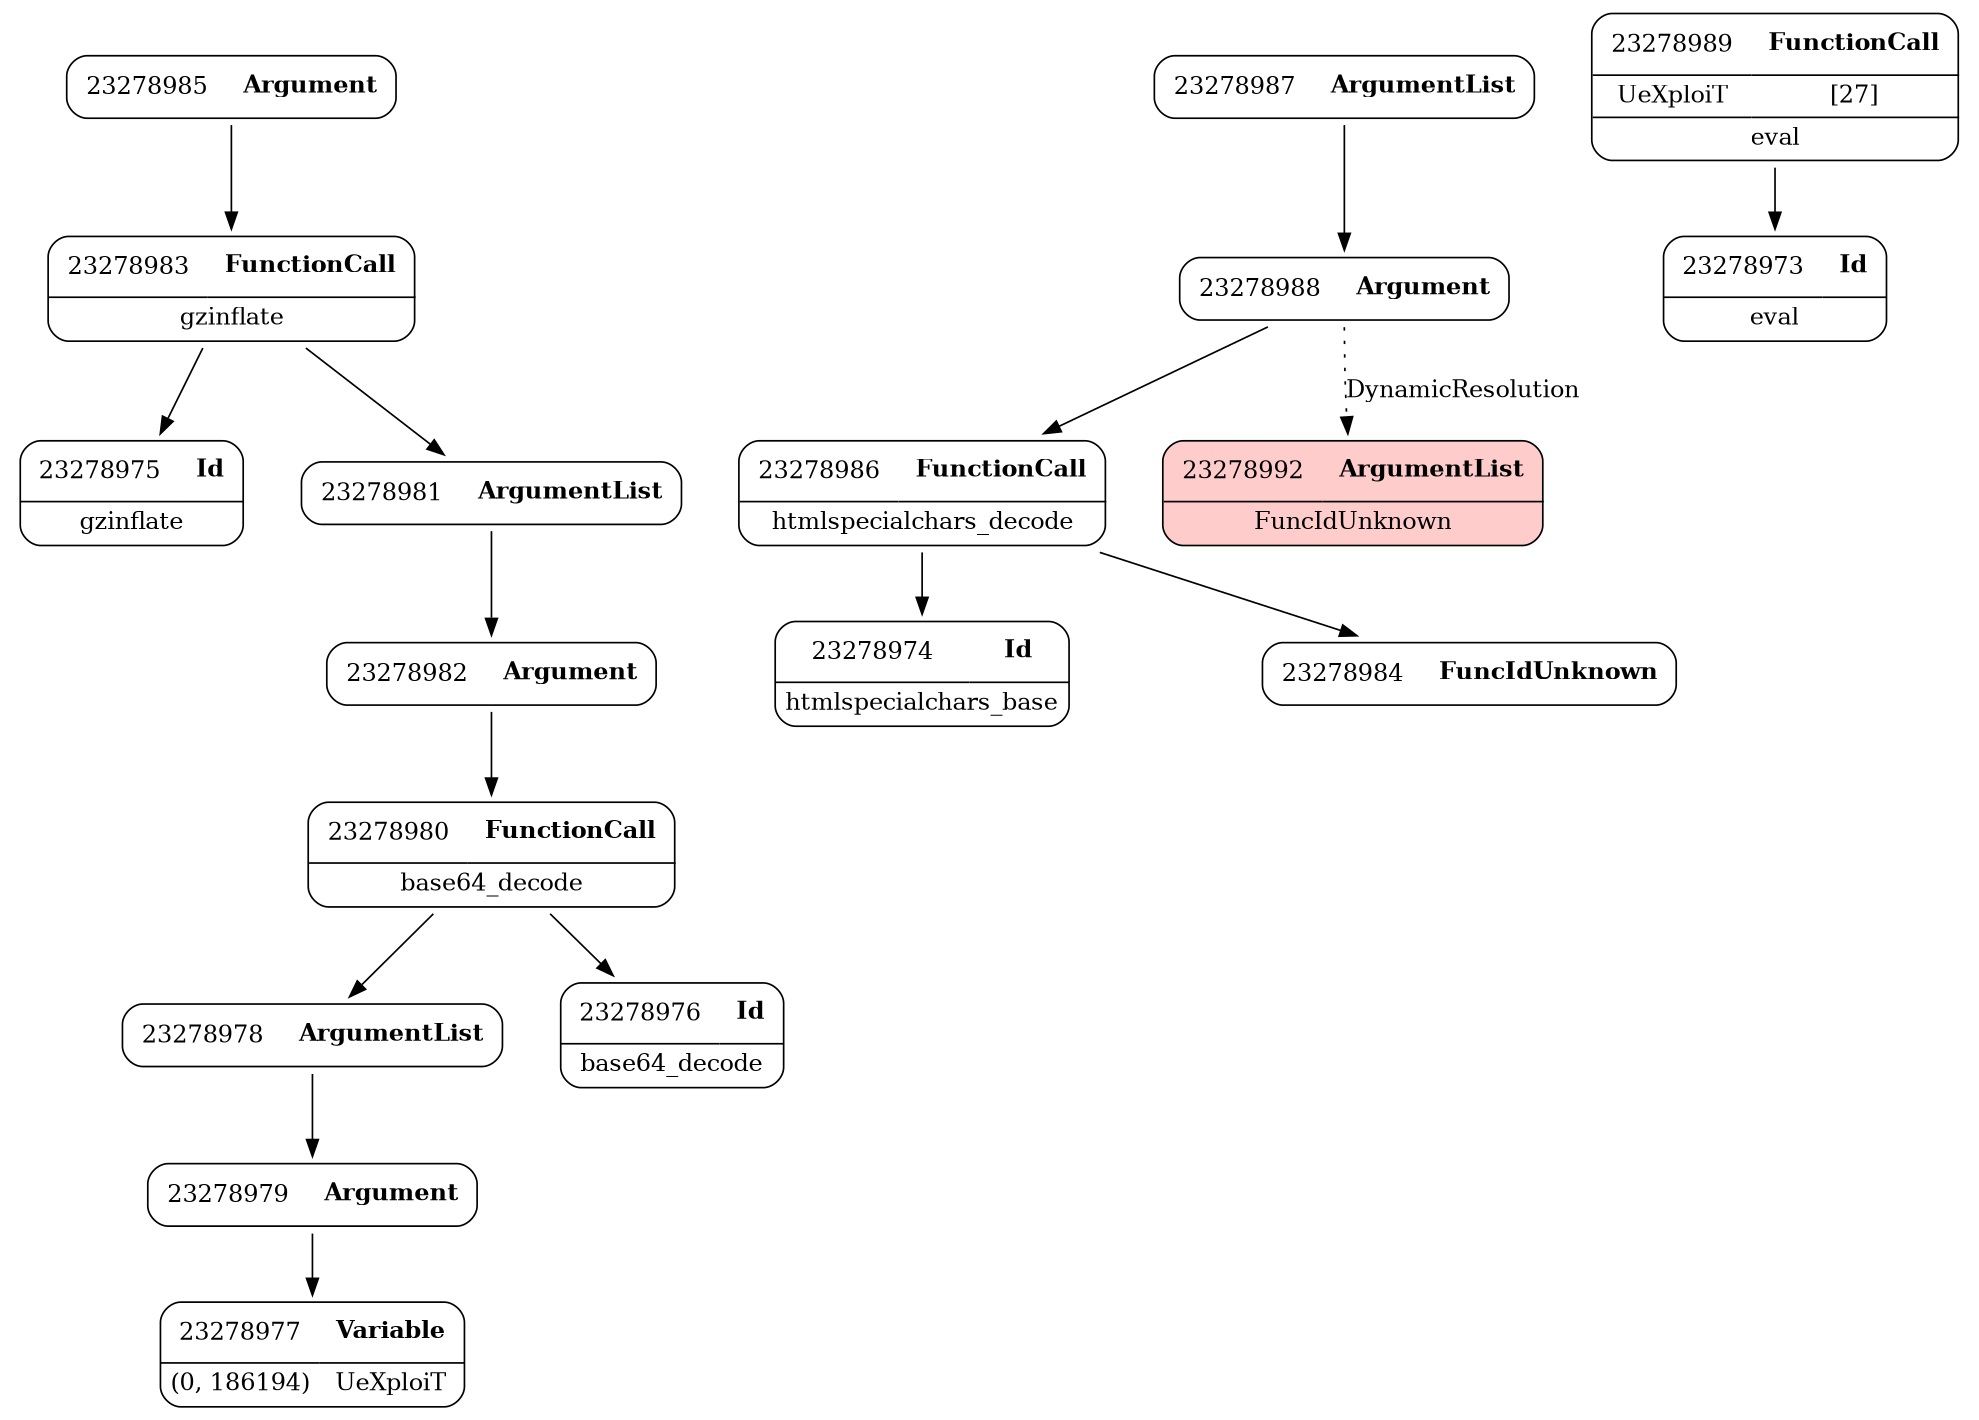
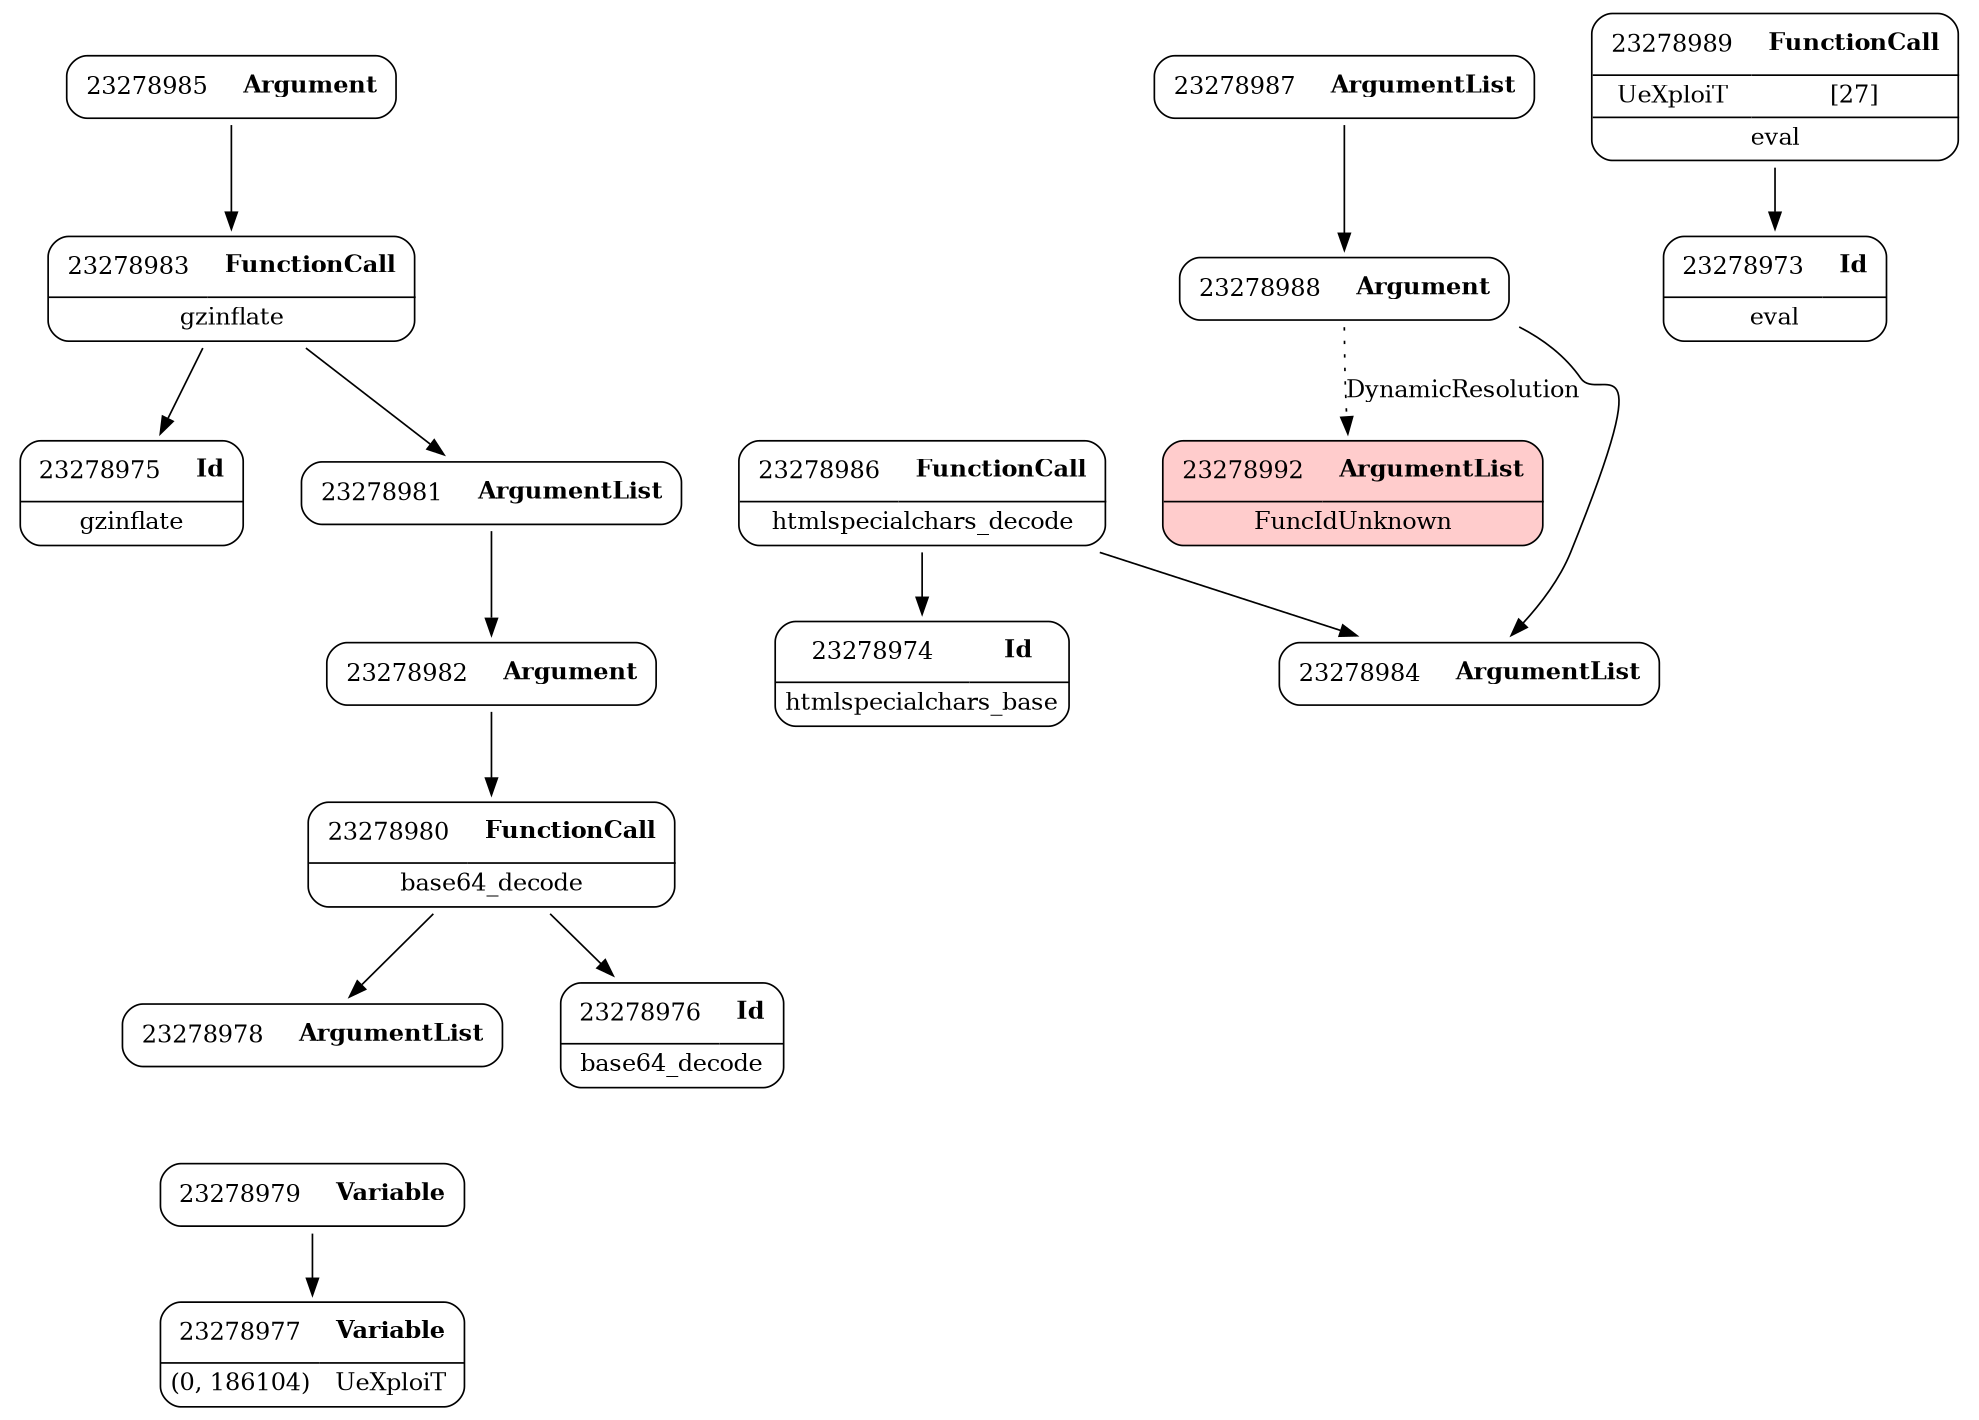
edge "23278988" -> "23278986": now "23278988" -> "23278984"
node "23278984": text "FuncIdUnknown" -> "ArgumentList"
edge "23278978" -> "23278979": removed
node "23278979": text "Argument" -> "Variable"
node "23278977": text "(0, 186194)" -> "(0, 186104)"
